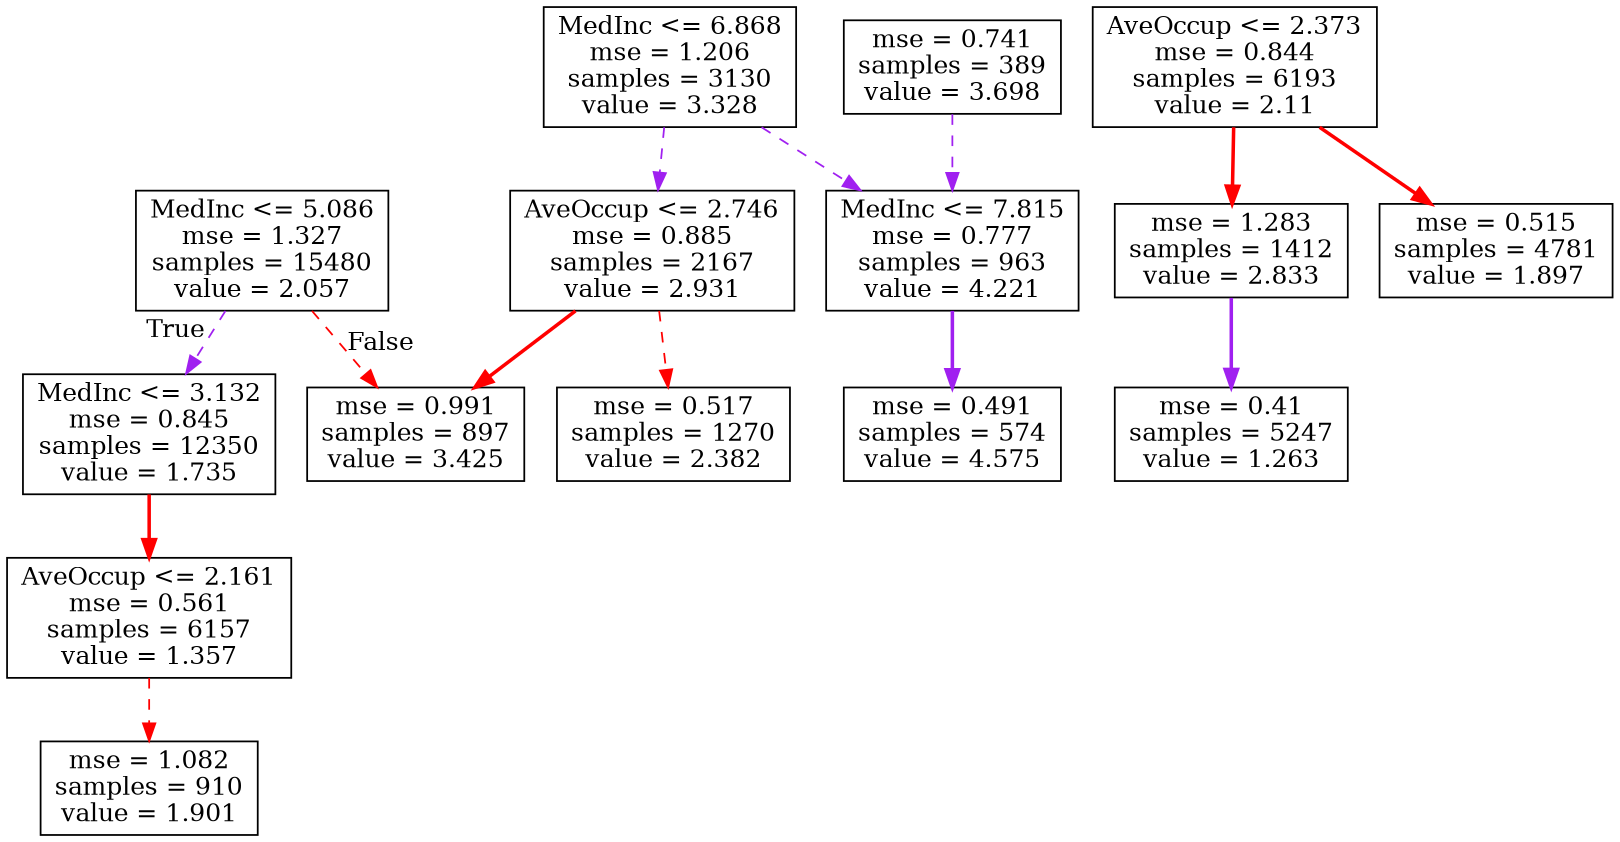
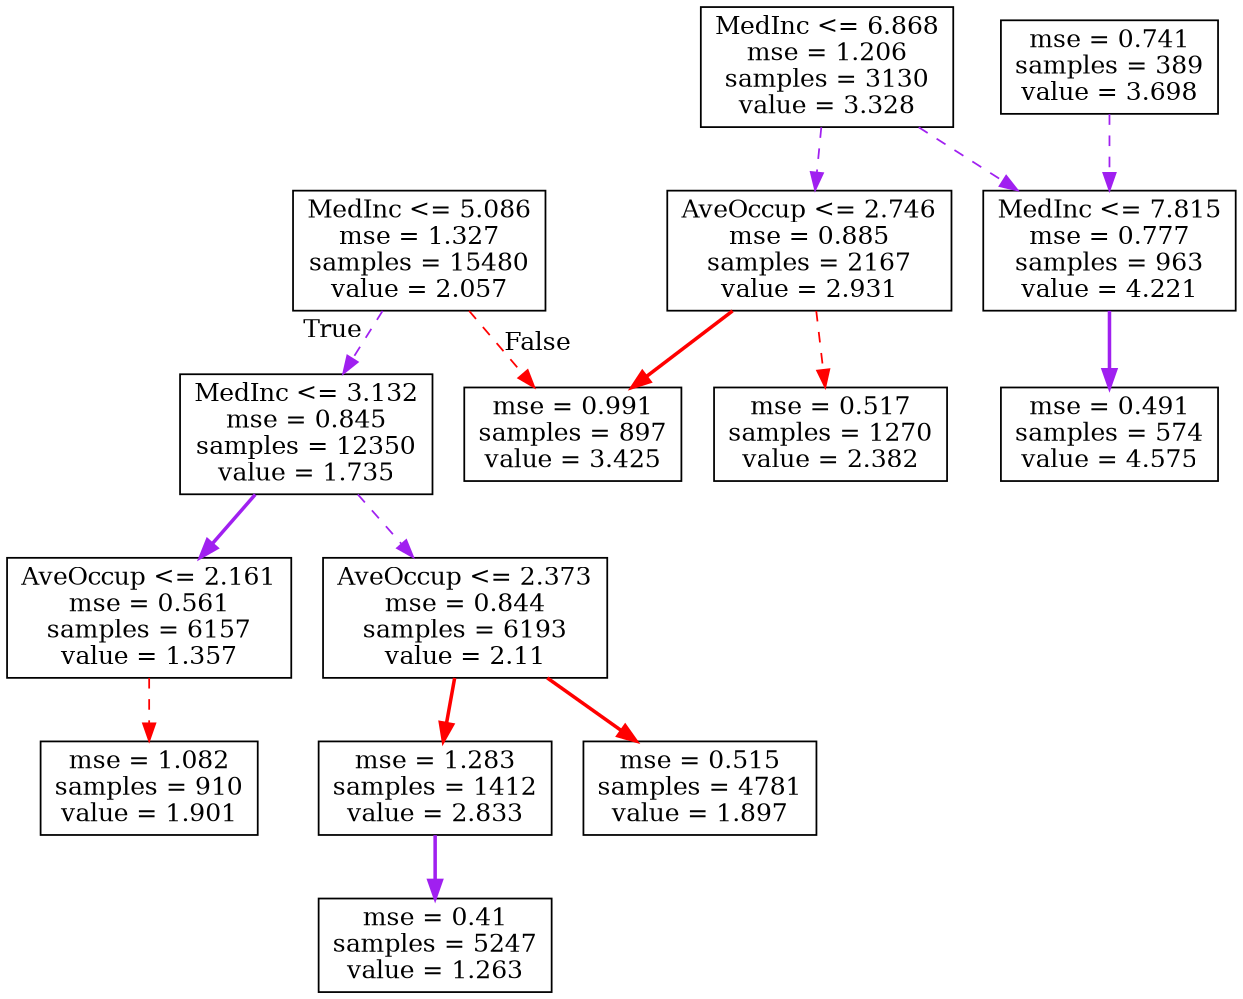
edge "MedInc <= 3.132 mse = 0.845 samples = 12350 value = 1.735" -> "AveOccup <= 2.161 mse = 0.561 samples = 6157 value = 1.357": color red -> purple
edge "MedInc <= 3.132 mse = 0.845 samples = 12350 value = 1.735" -> "AveOccup <= 2.373 mse = 0.844 samples = 6193 value = 2.11": added
